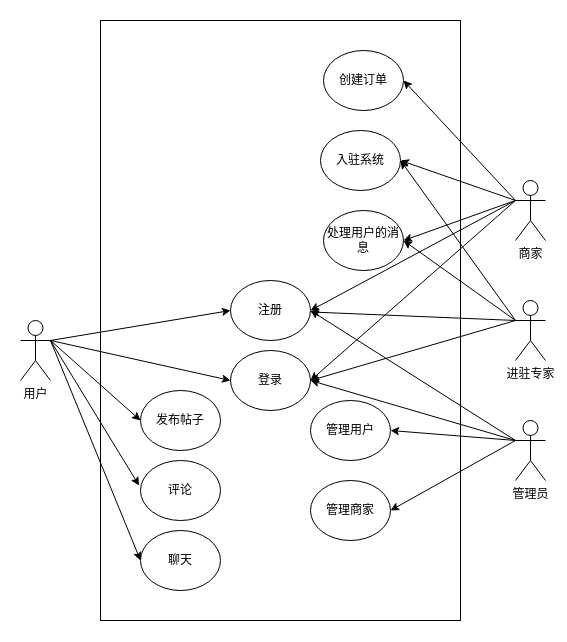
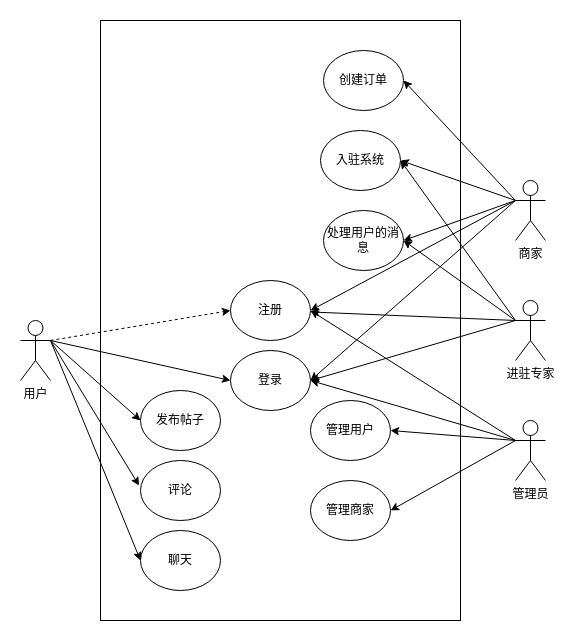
edge "用户" -> "注册": style solid -> dashed
